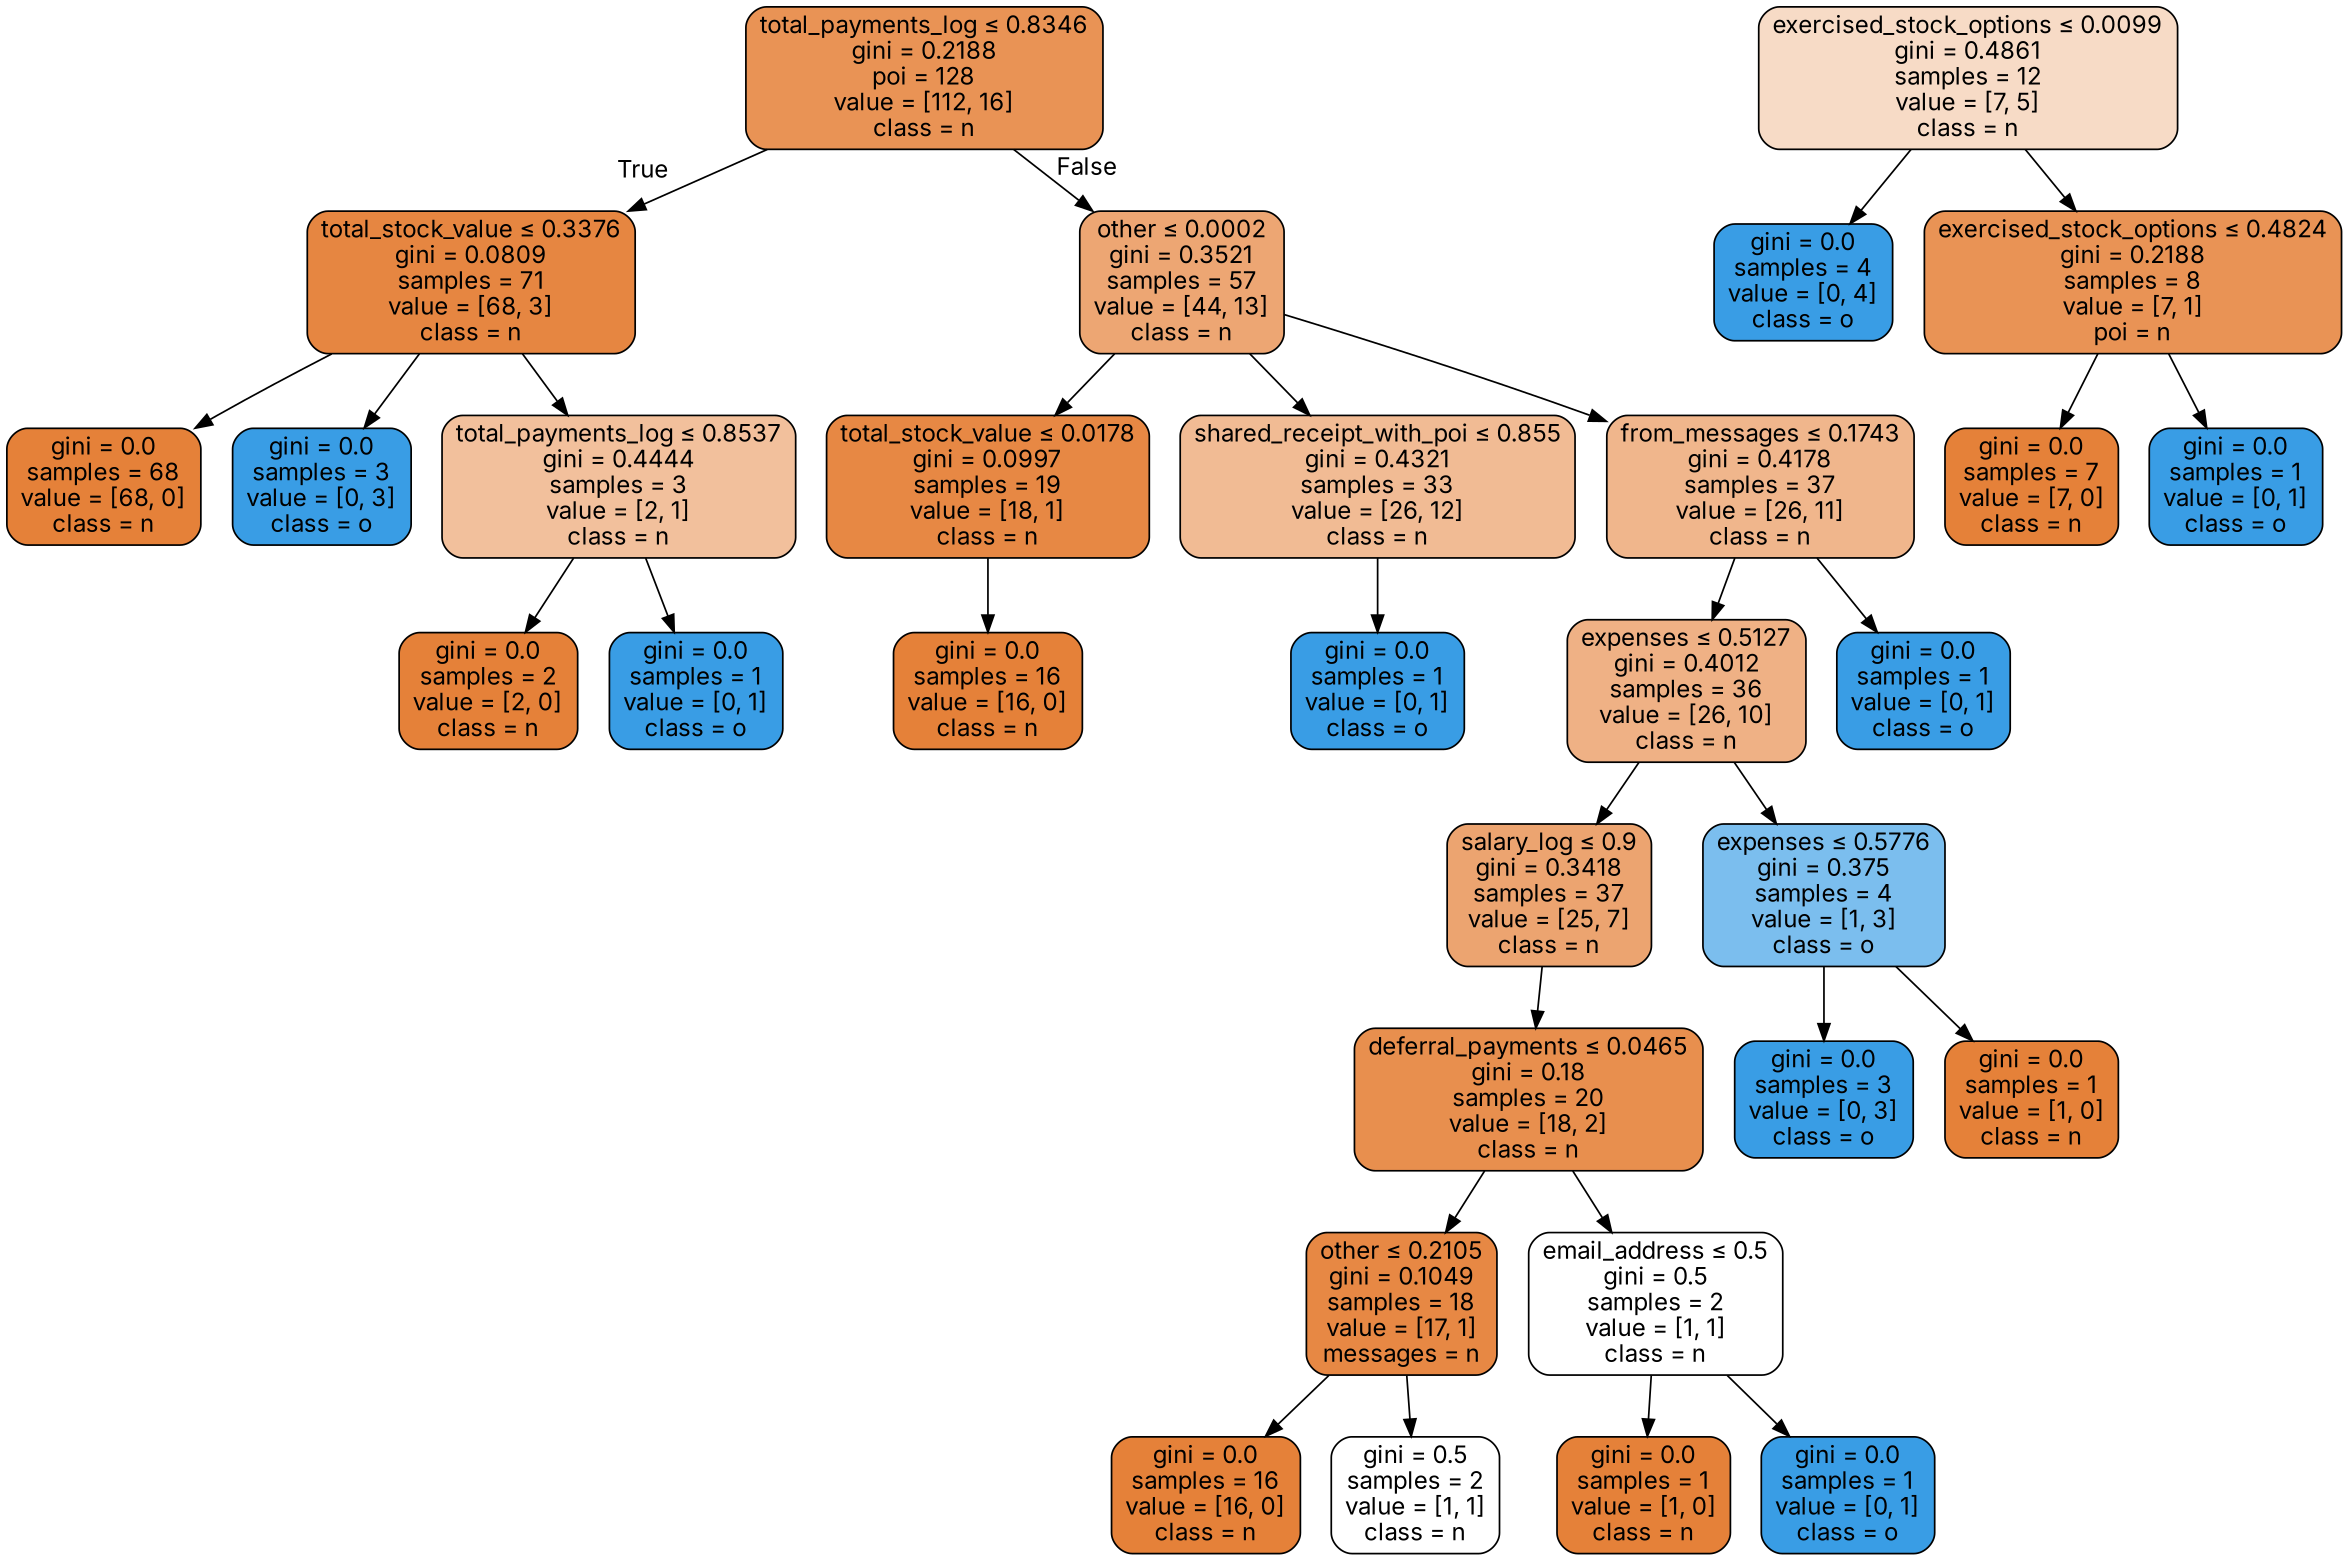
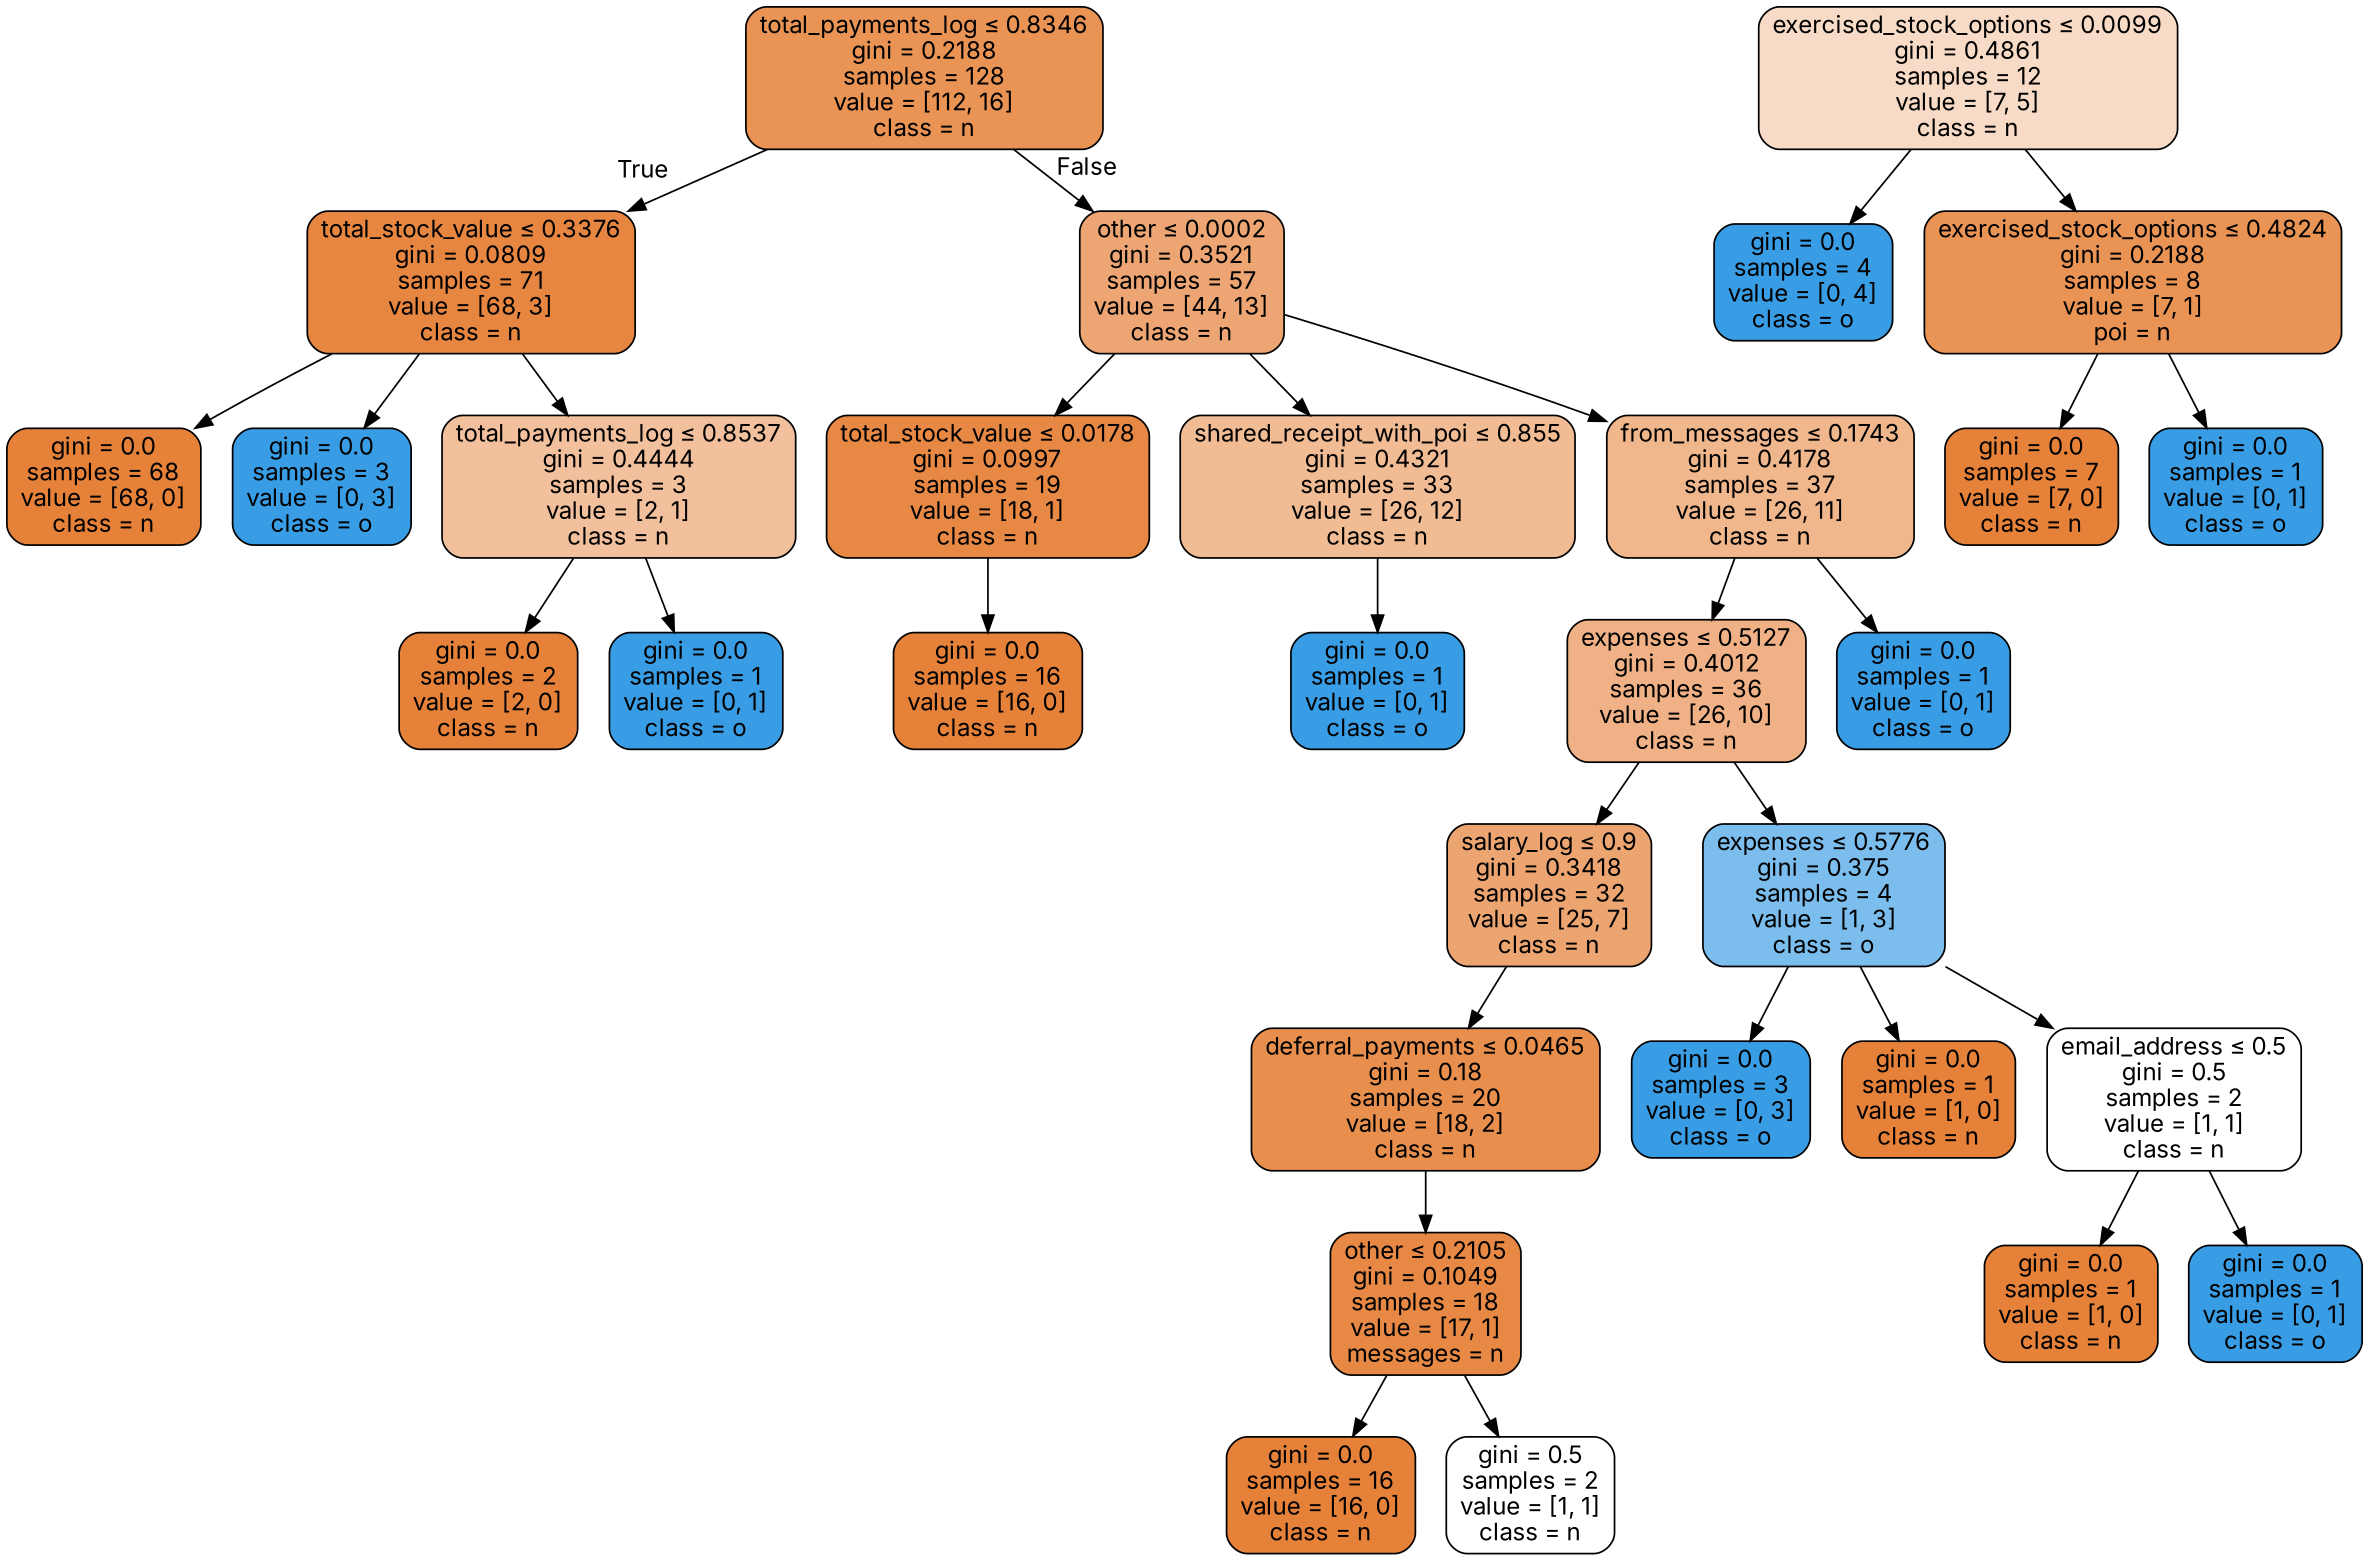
node "total_payments_log ≤ 0.8346": text "poi = 128" -> "samples = 128"
node "salary_log ≤ 0.9": text "samples = 37" -> "samples = 32"
edge "deferral_payments ≤ 0.0465" -> "email_address ≤ 0.5": now "expenses ≤ 0.5776" -> "email_address ≤ 0.5"
